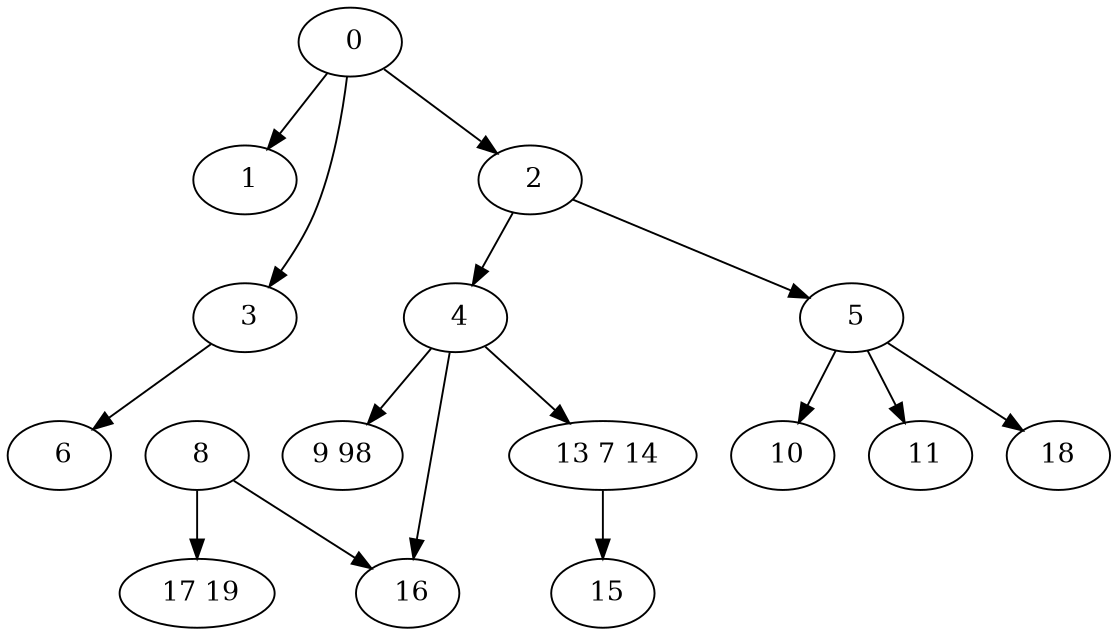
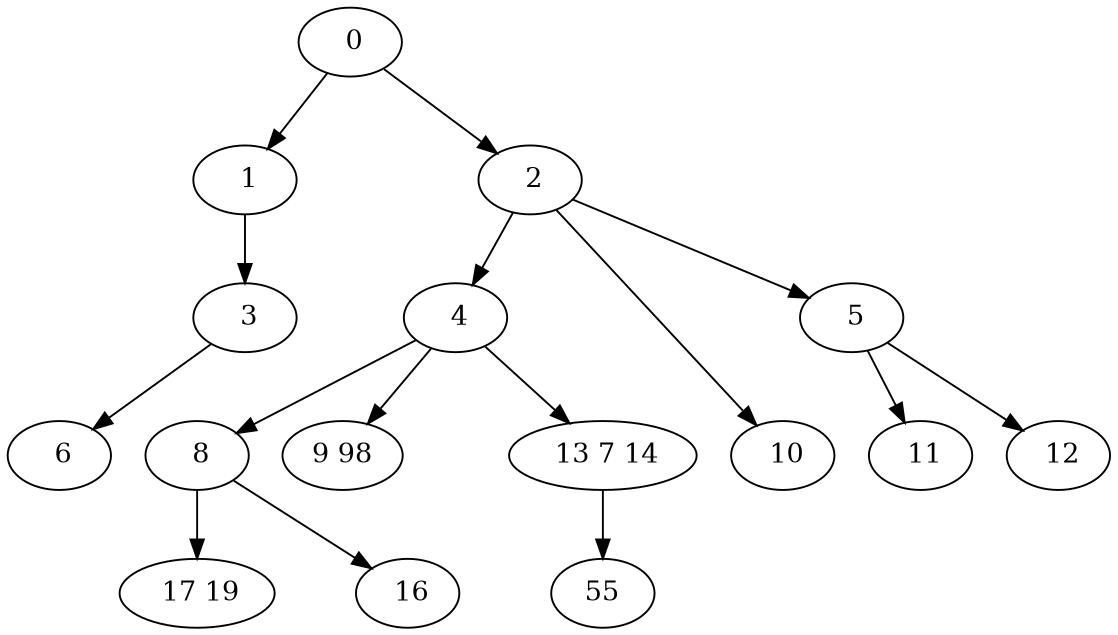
edge "0" -> "3": now "1" -> "3"
edge "5" -> "10": now "2" -> "10"
edge "4" -> "16": now "4" -> "8"
node "18": label "18" -> "12"
node "15": label "15" -> "55"
